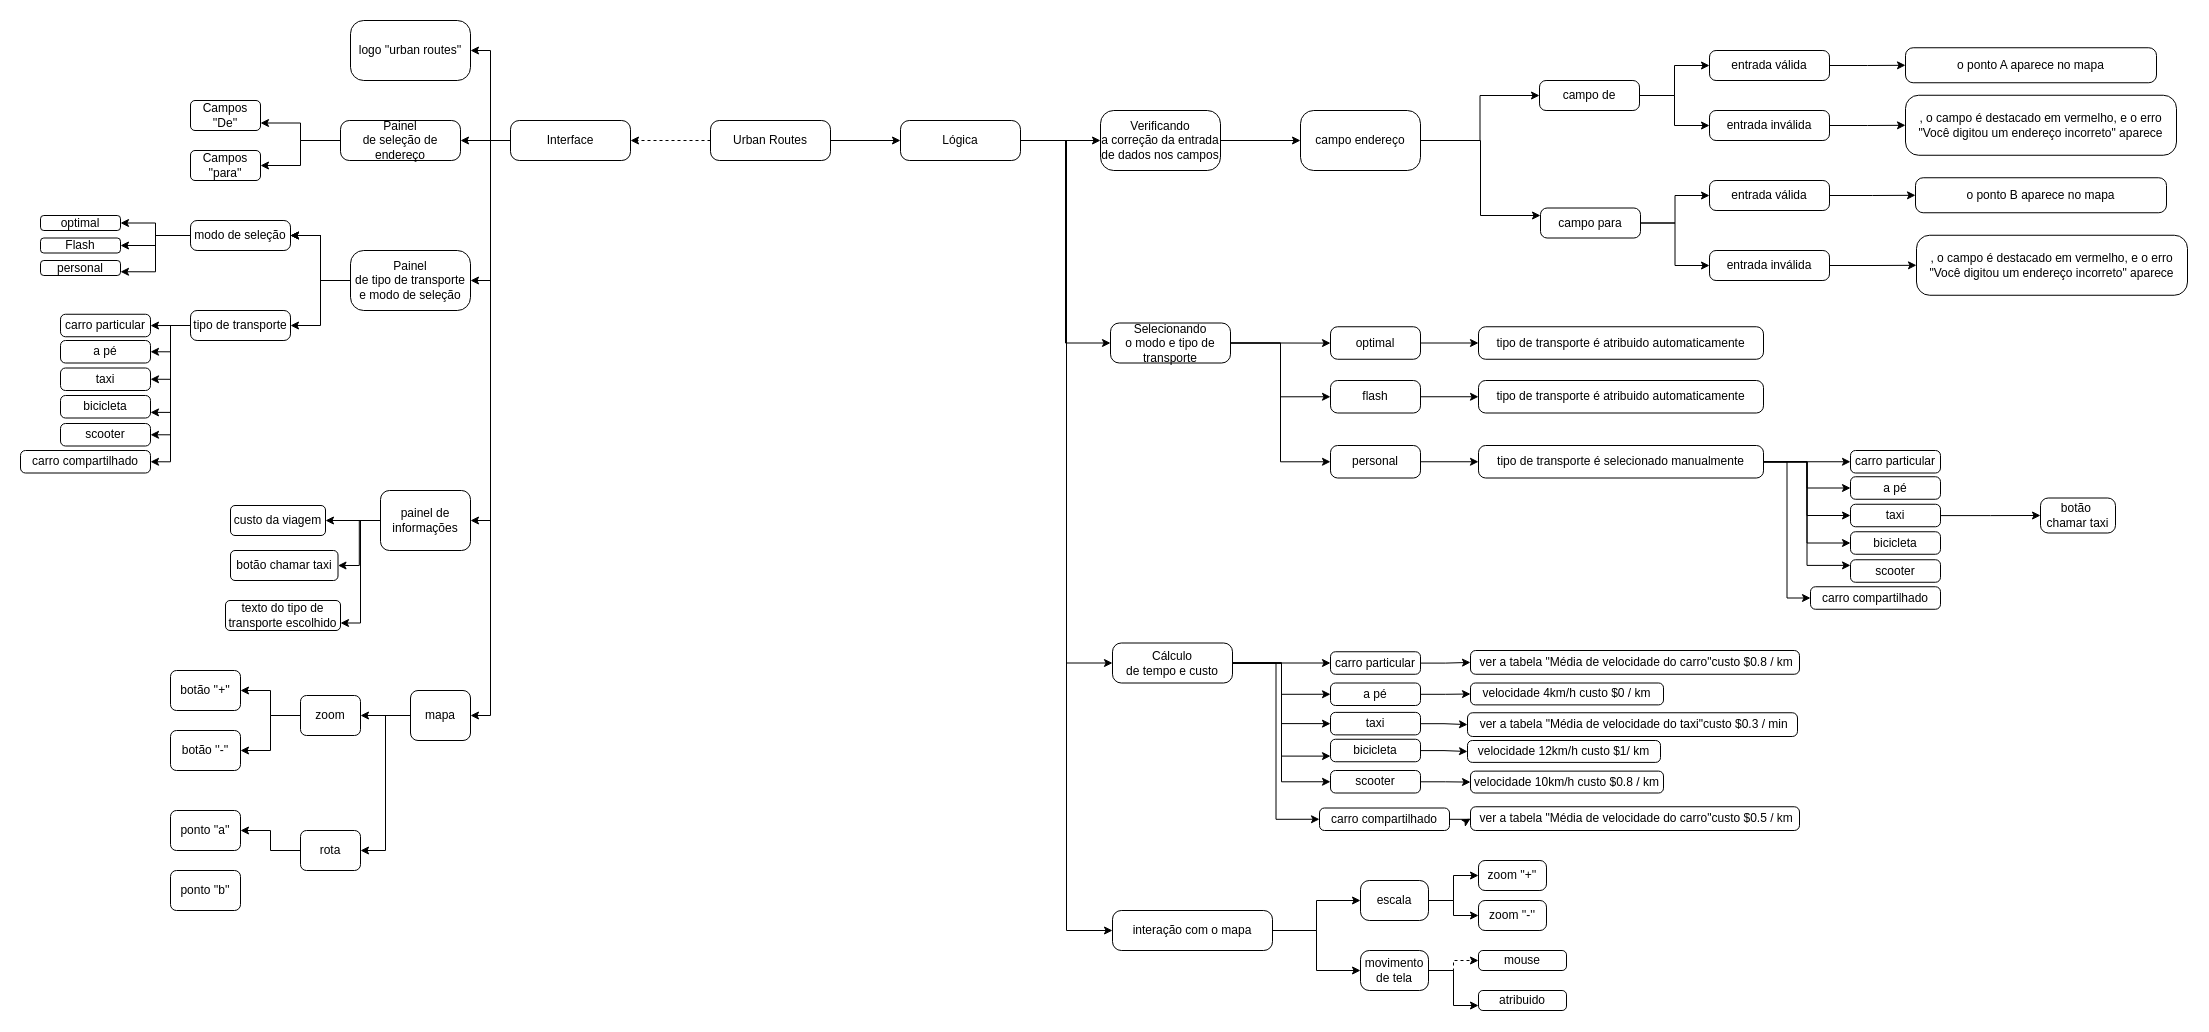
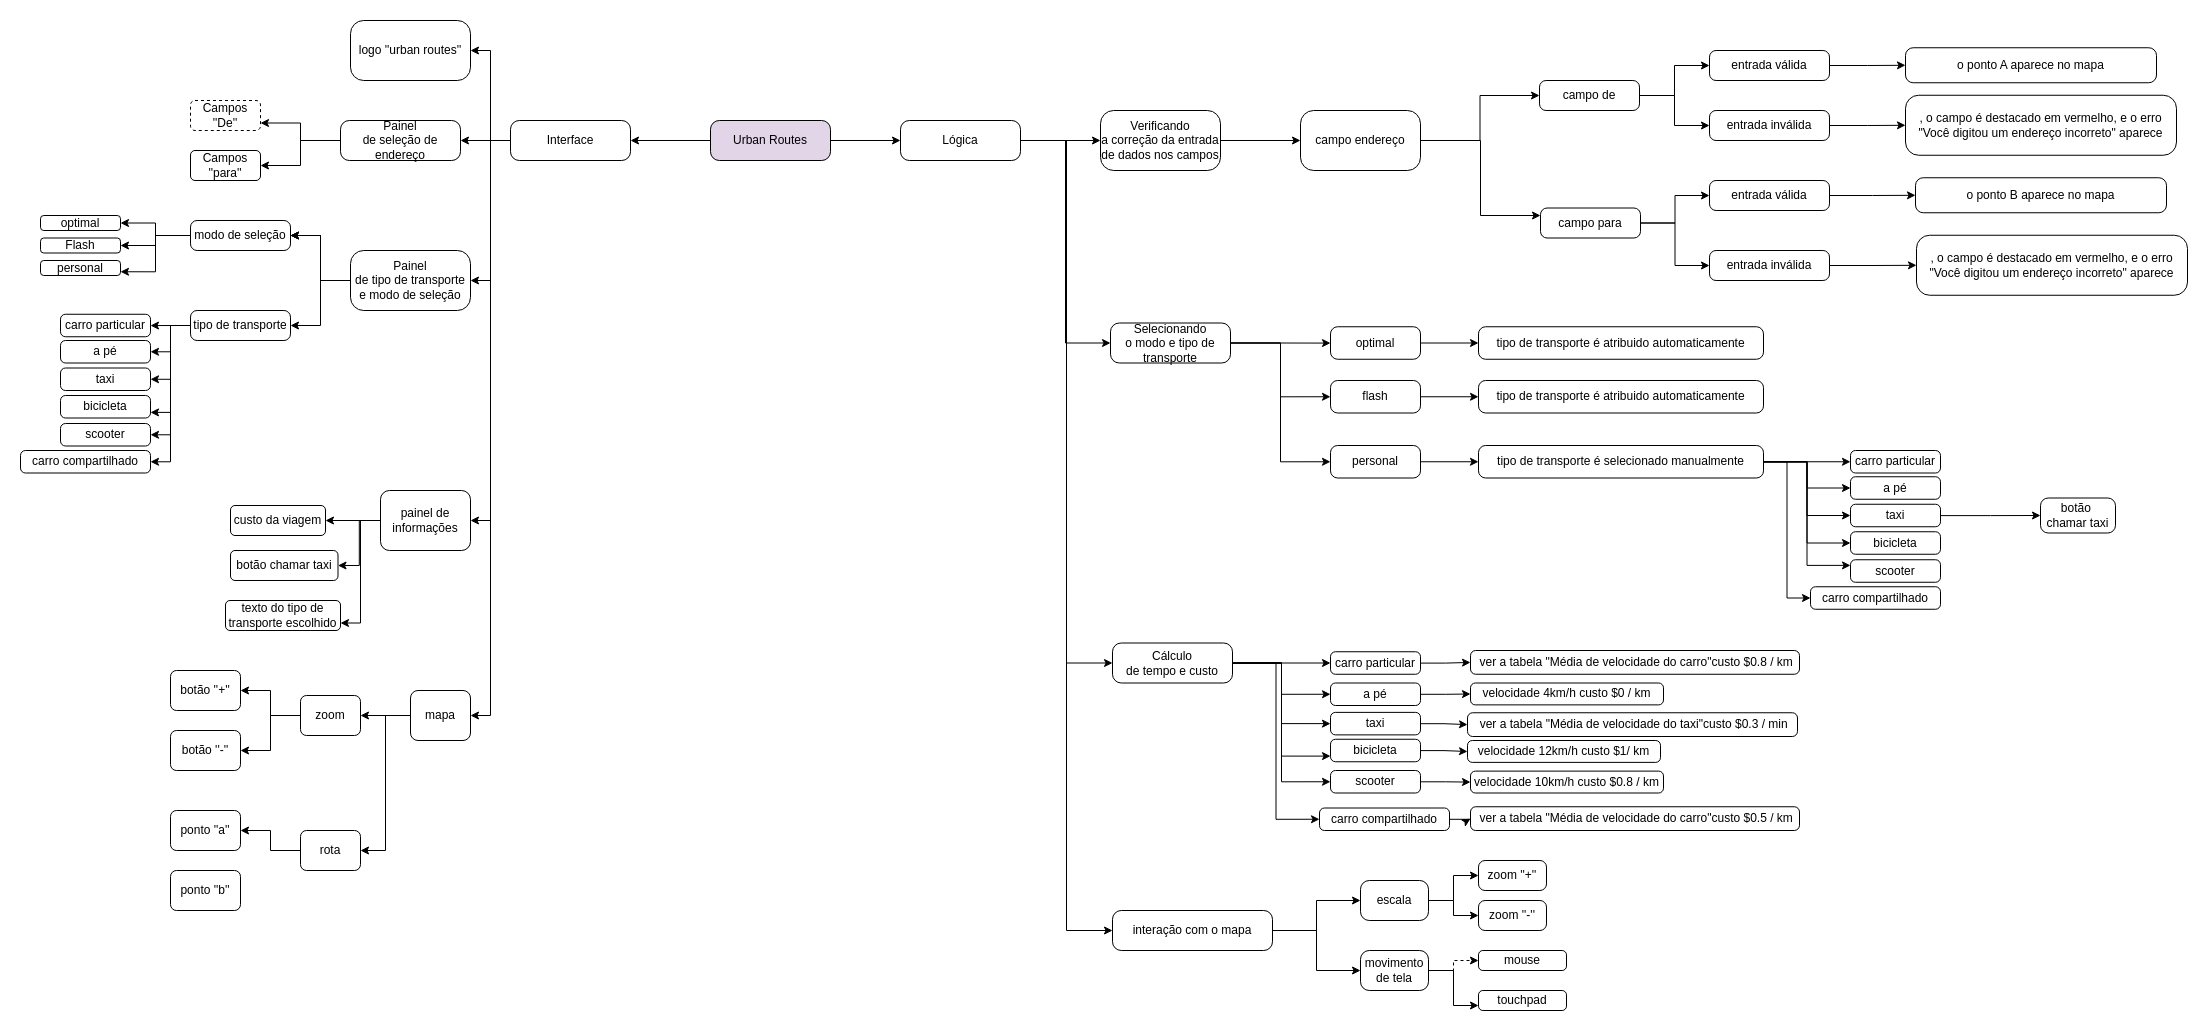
node "Campos ''De''": style solid -> dashed
edge "Urban Routes" -> "Interface": style dashed -> solid
node "Urban Routes": fillcolor #ffffff -> #e1d5e7
node "atribuido": label "atribuido" -> "touchpad"
